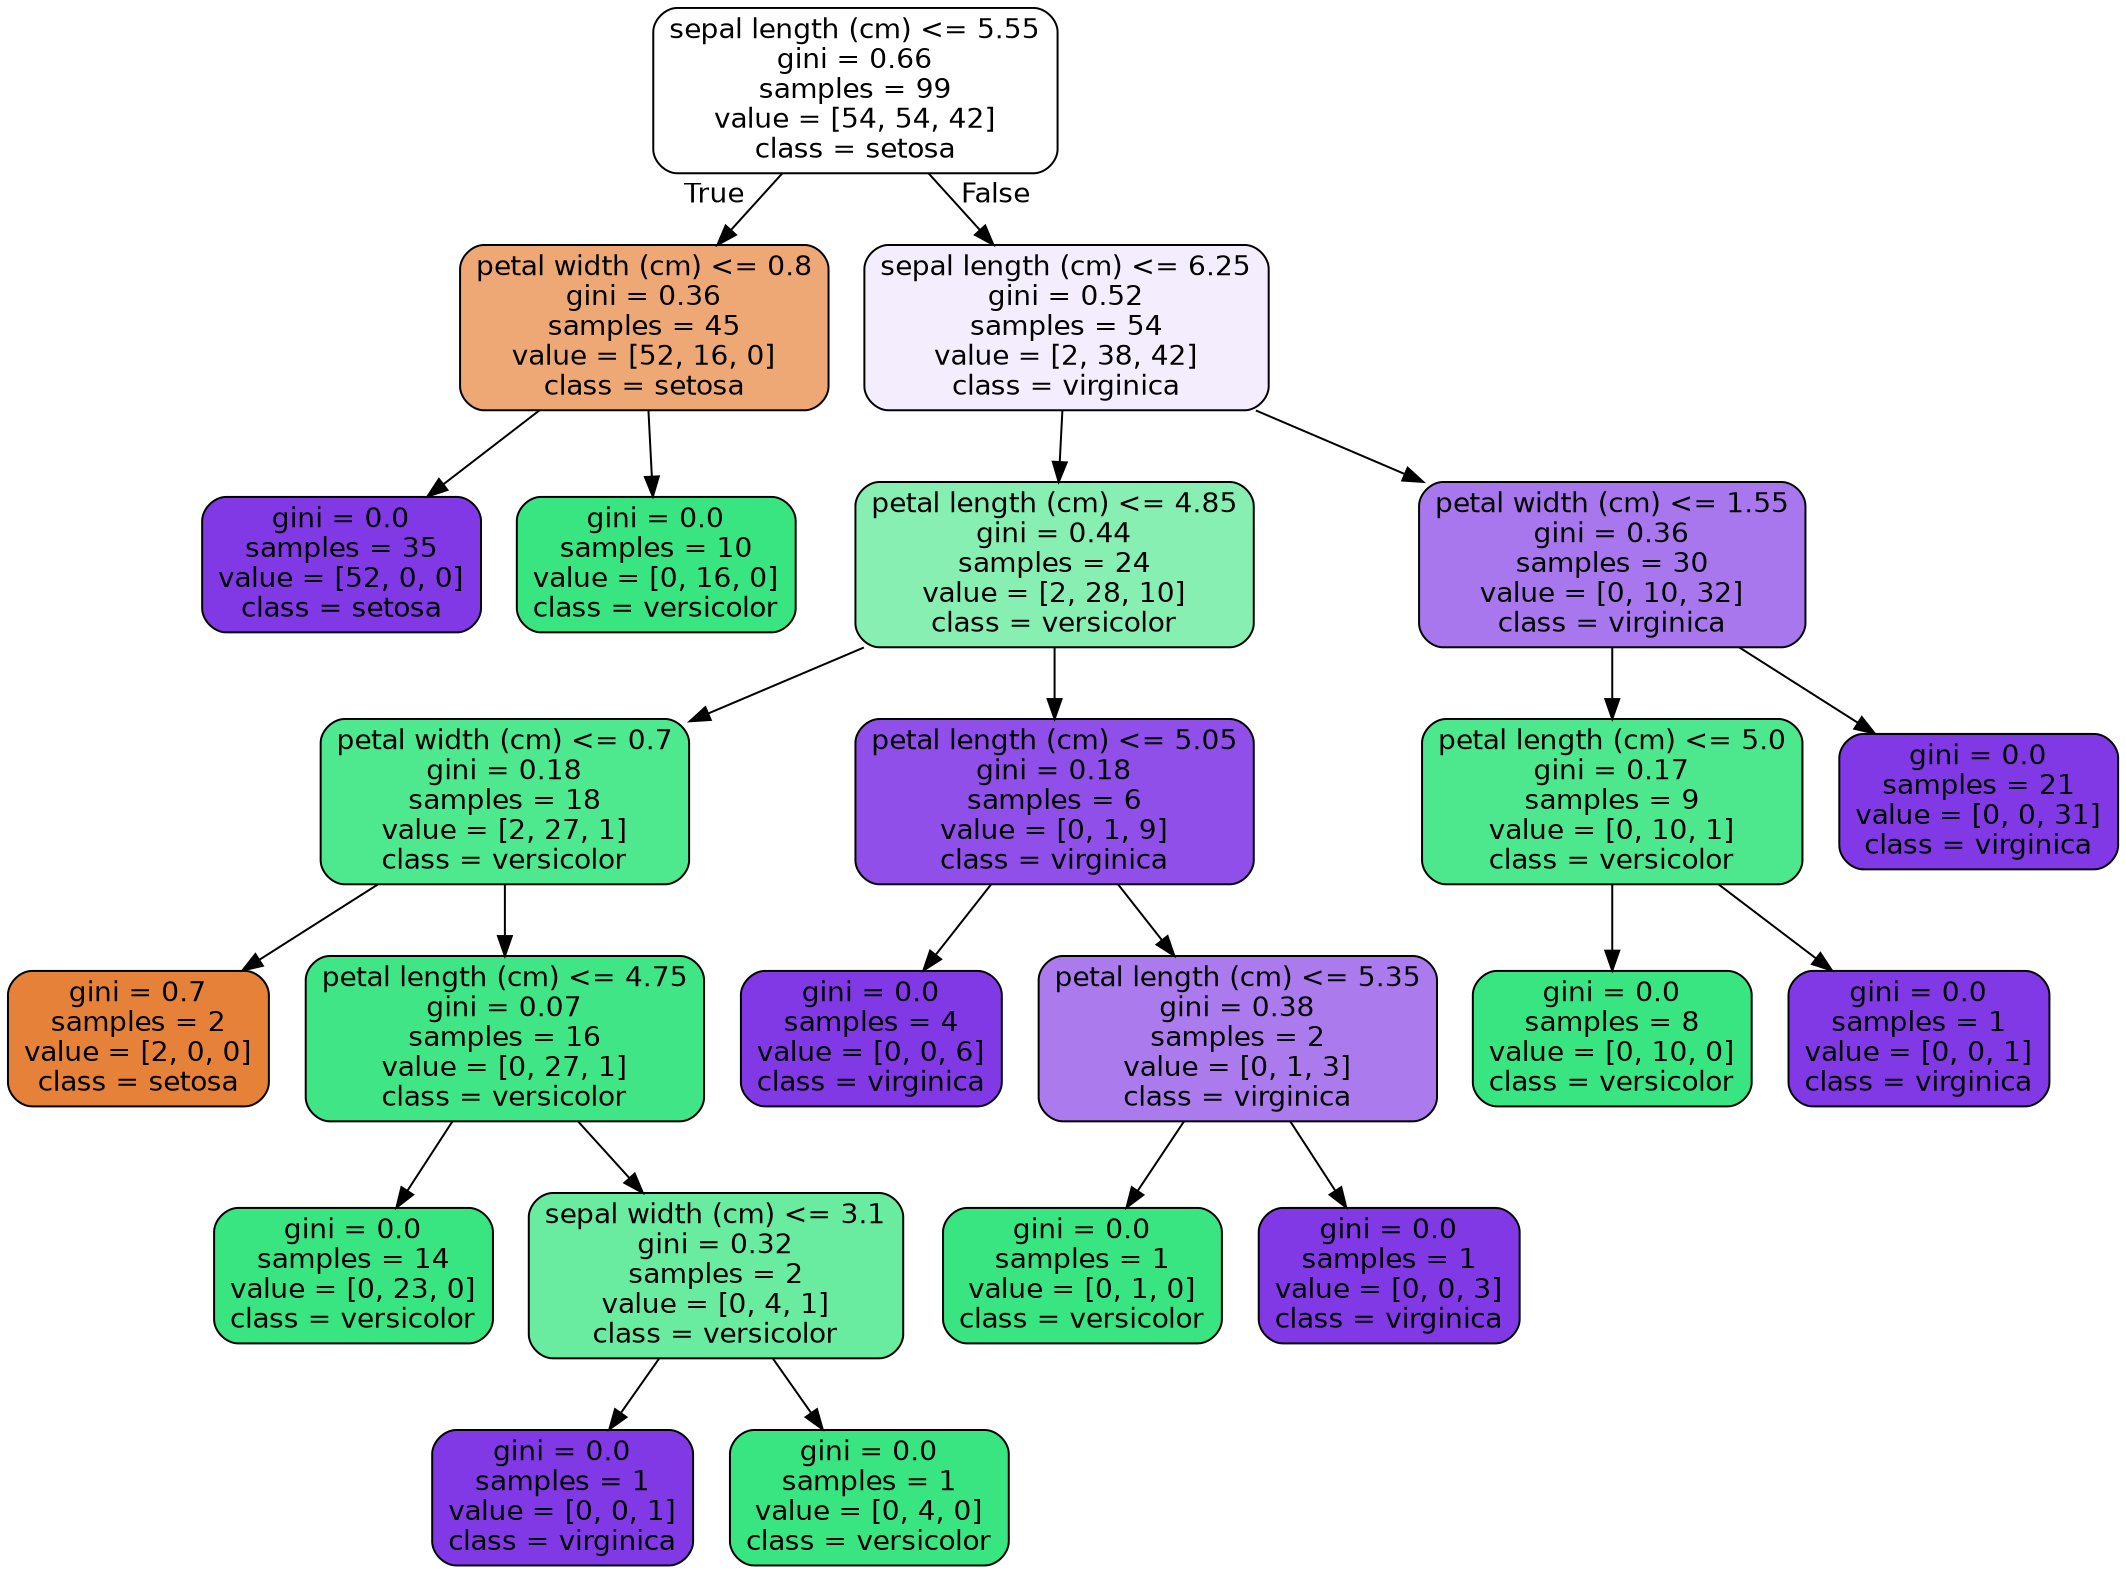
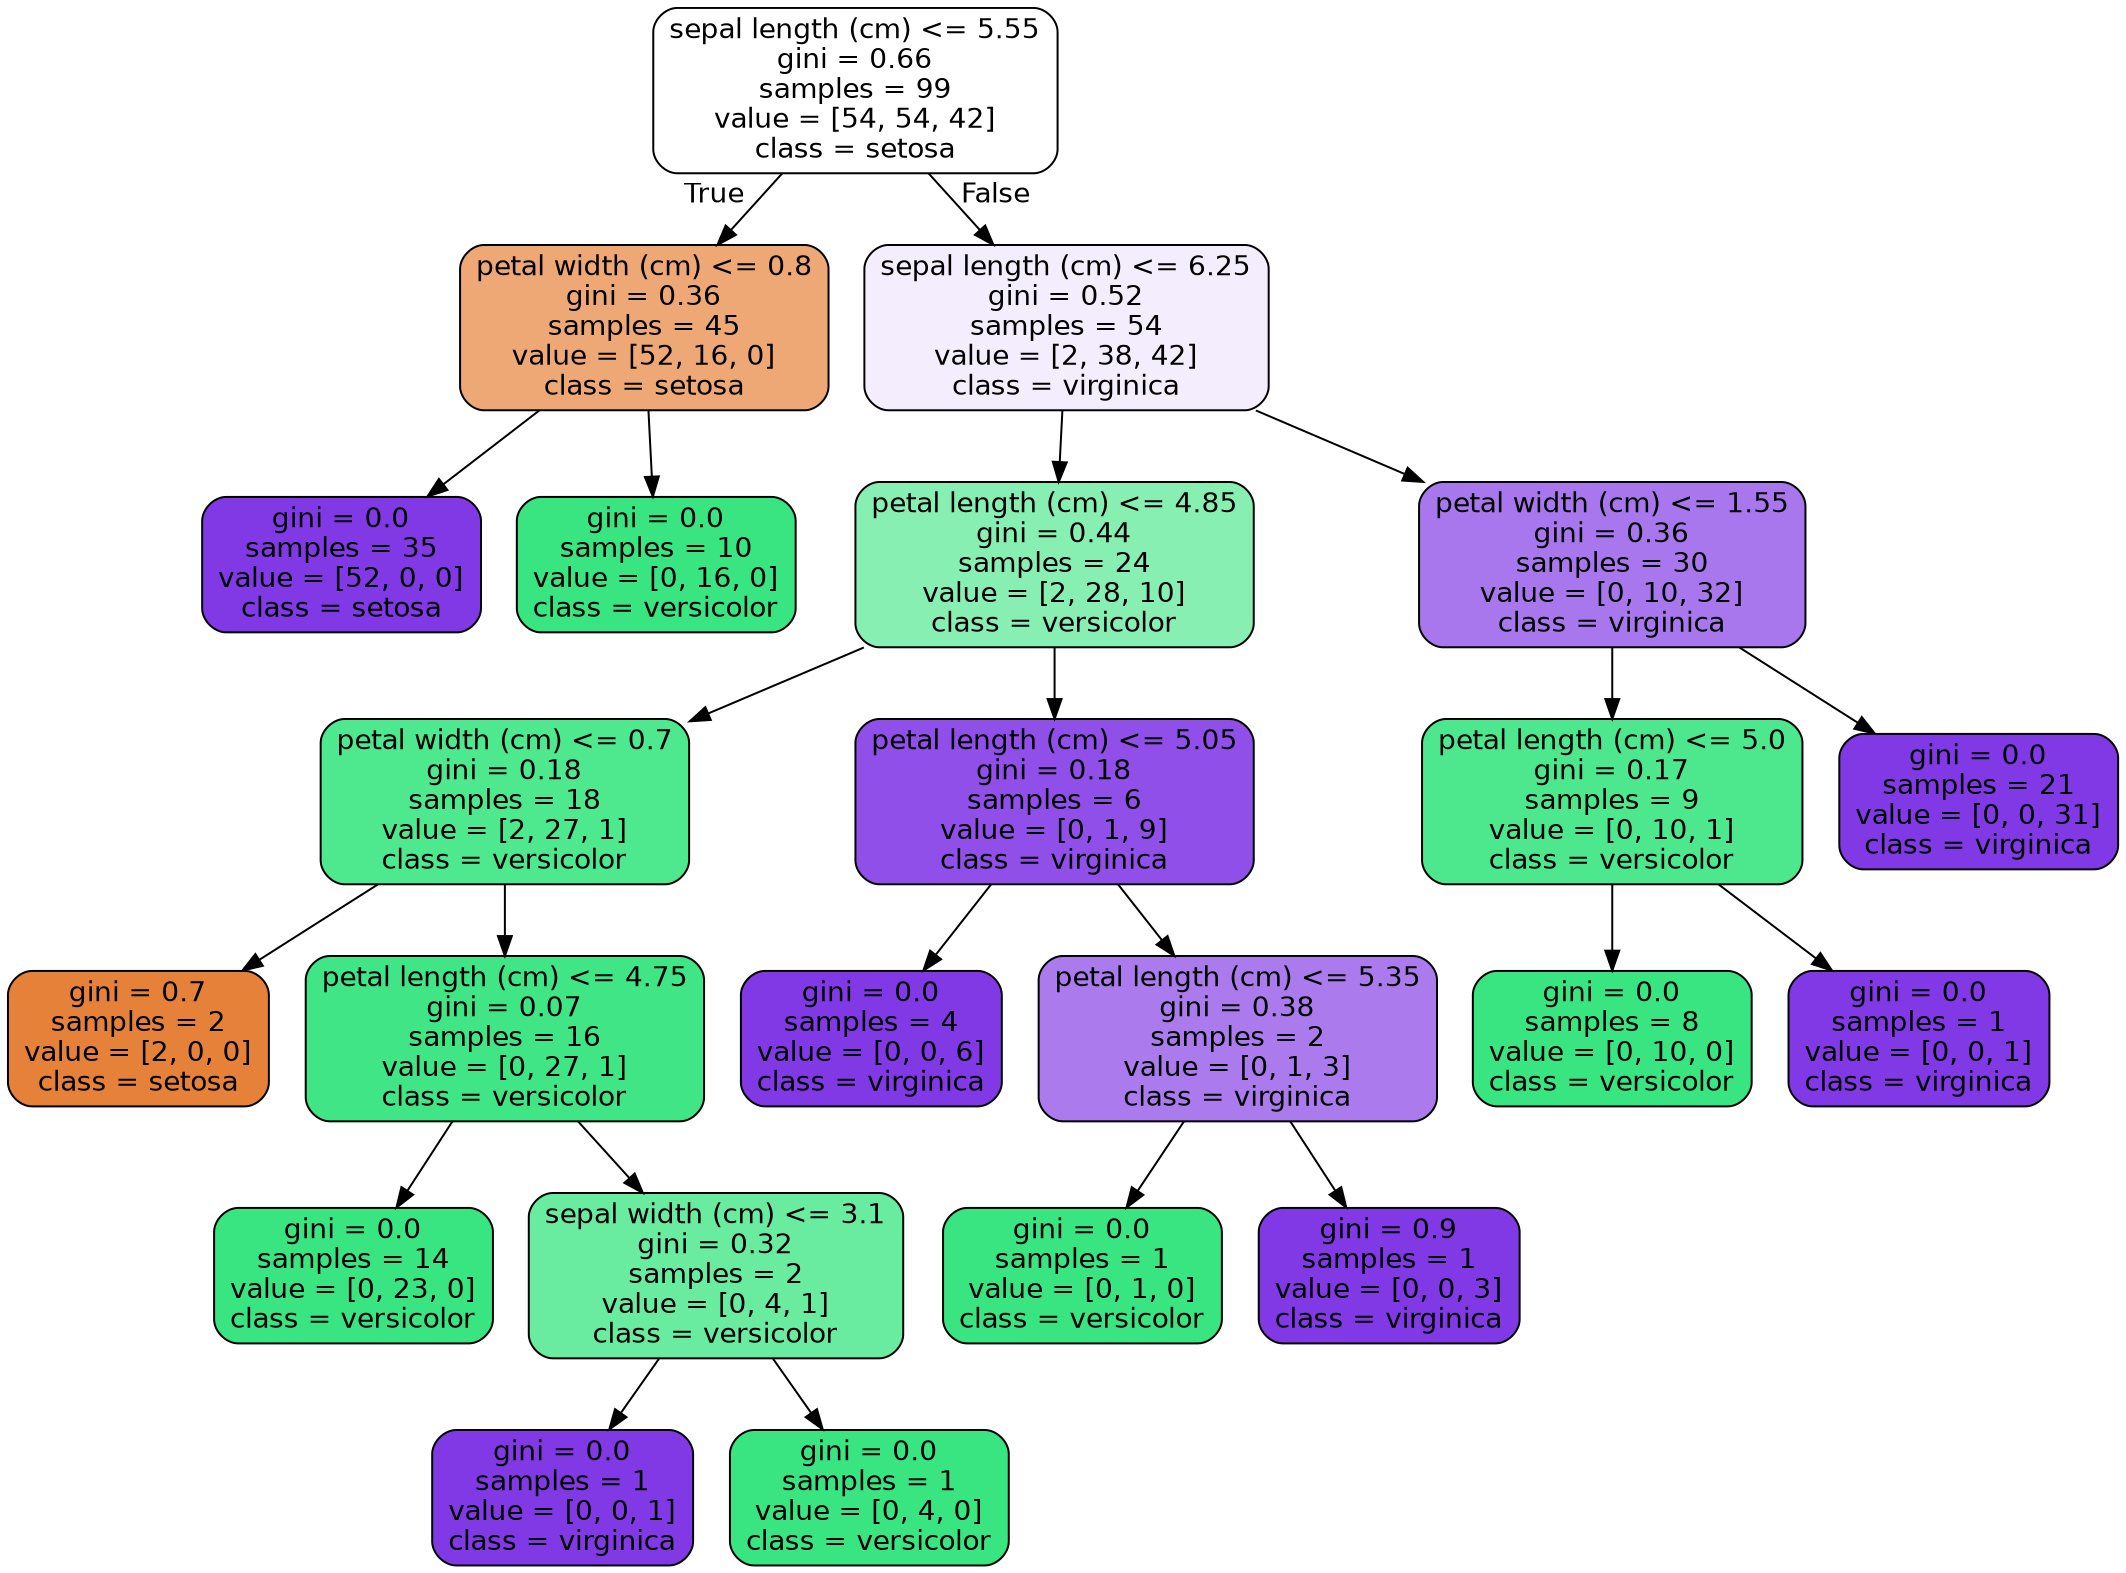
node "gini = 0.0 samples = 1 value = [0, 0, 3] class = virginica": label "gini = 0.0 samples = 1 value = [0, 0, 3] class = virginica" -> "gini = 0.9 samples = 1 value = [0, 0, 3] class = virginica"
